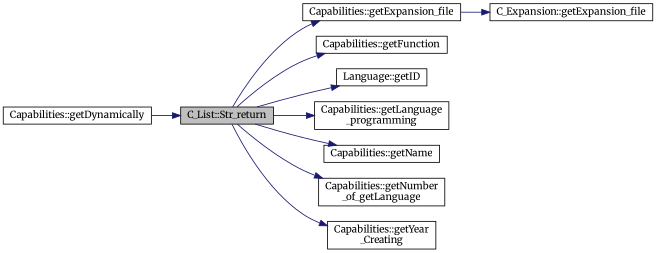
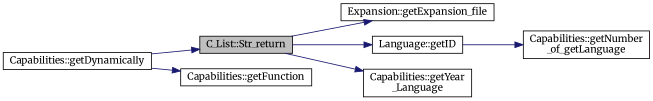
node "Capabilities::getExpansion_file": label "Capabilities::getExpansion_file" -> "Expansion::getExpansion_file"
node "C_Expansion::getExpansion_file": removed
edge "C_List::Str_return" -> "Capabilities::getFunction": now "Capabilities::getDynamically" -> "Capabilities::getFunction"
node "Capabilities::getLanguage _programming": removed
edge "C_List::Str_return" -> "Capabilities::getNumber _of_getLanguage": now "Language::getID" -> "Capabilities::getNumber _of_getLanguage"
node "Capabilities::getName": removed
node "Capabilities::getYear _Creating": label "Capabilities::getYear _Creating" -> "Capabilities::getYear _Language"
